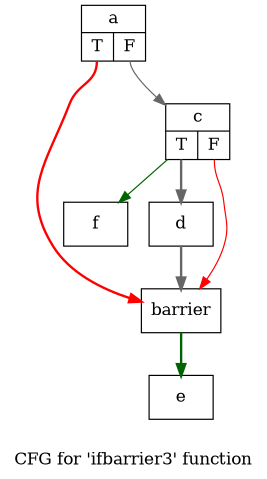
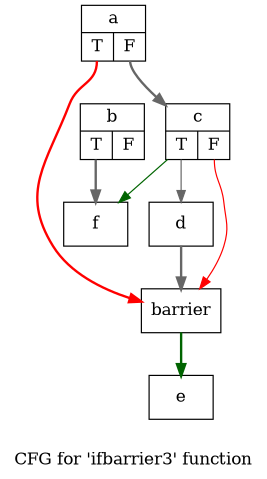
edge "a" -> "c": style solid -> bold
node "b": added
edge "c" -> "d": style bold -> solid
